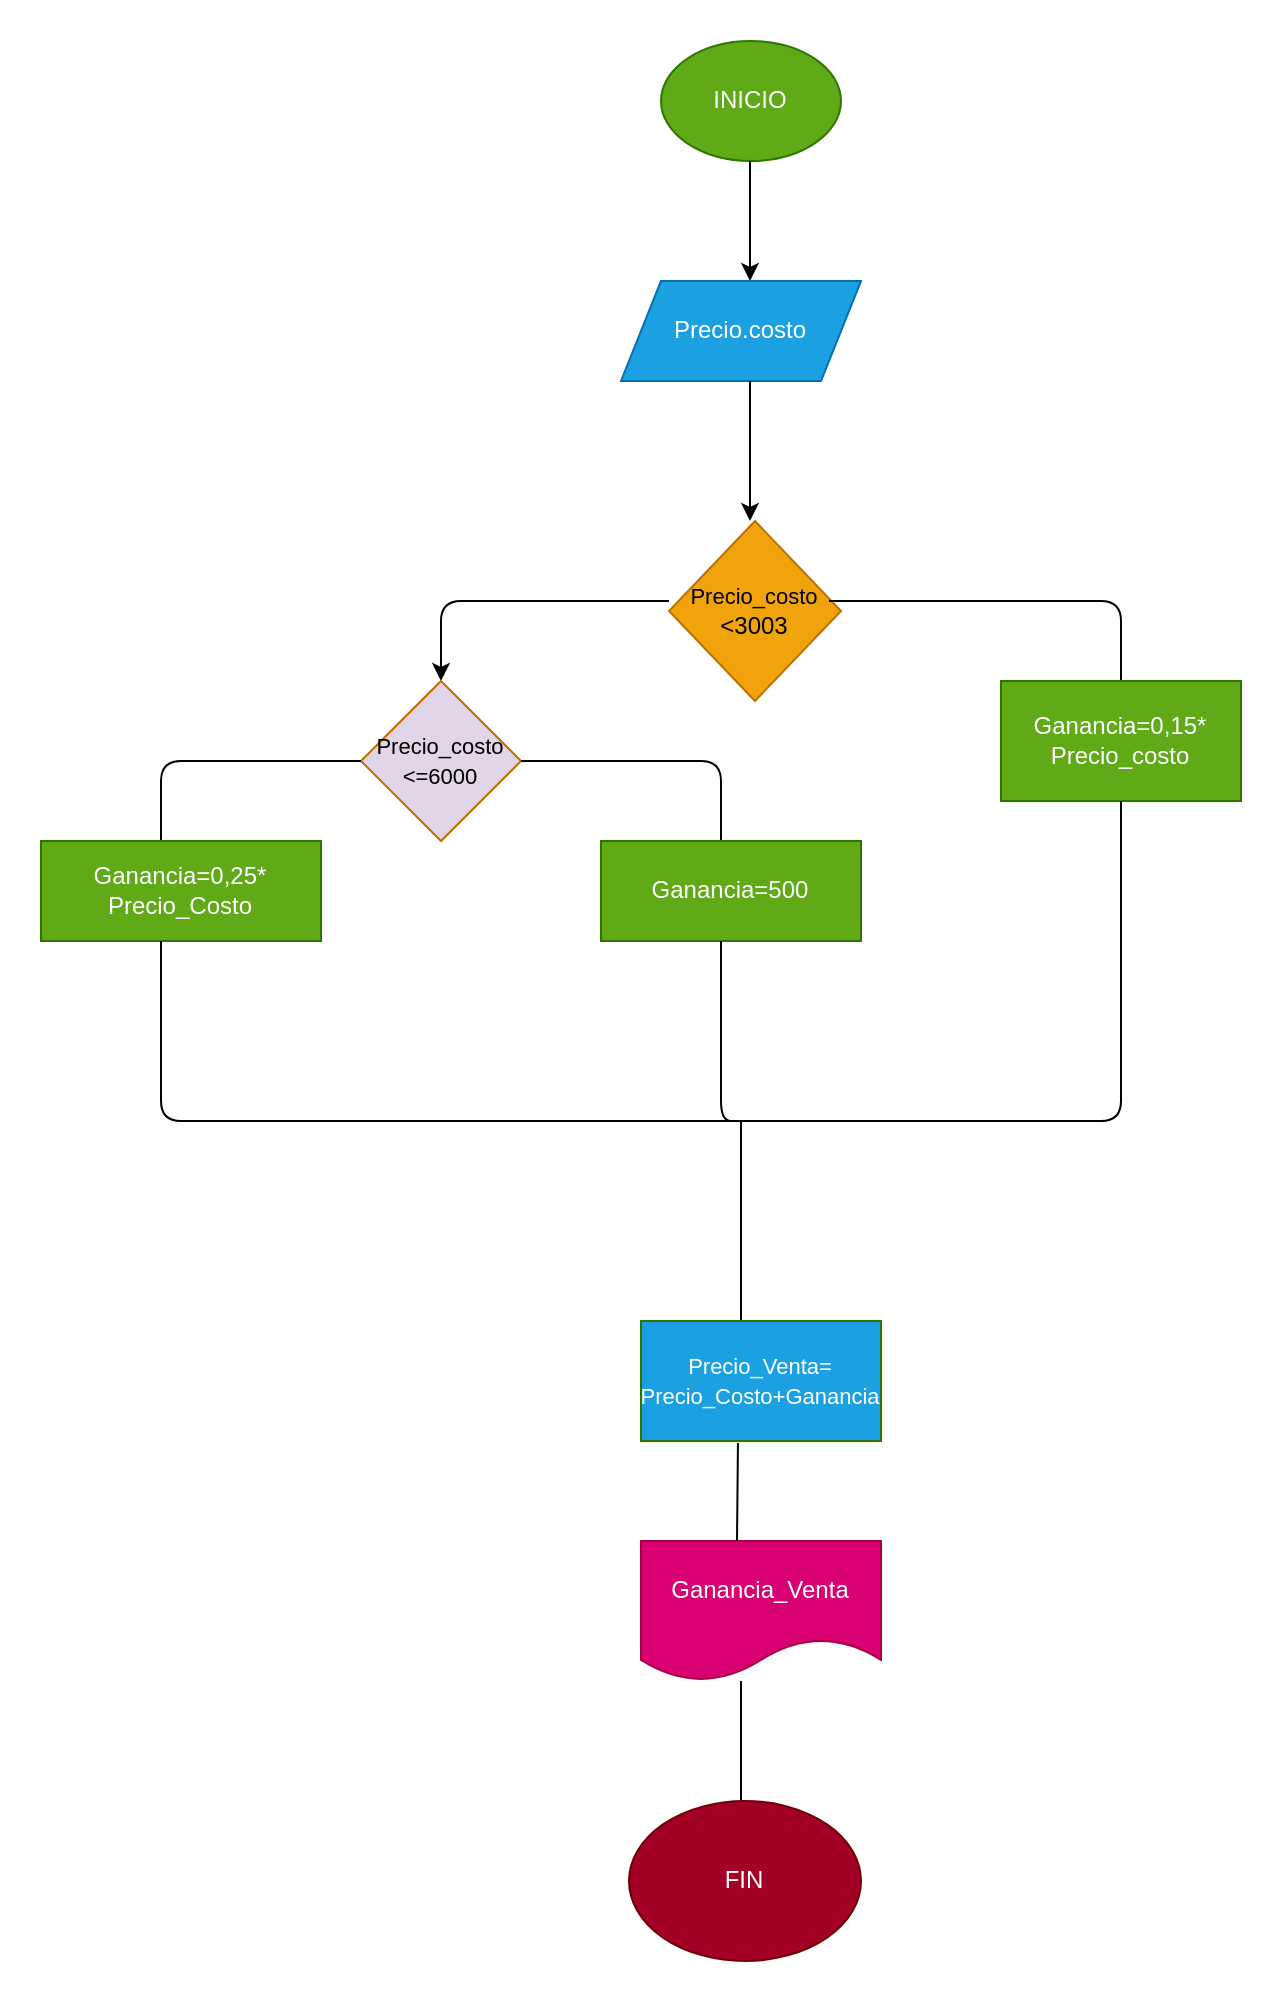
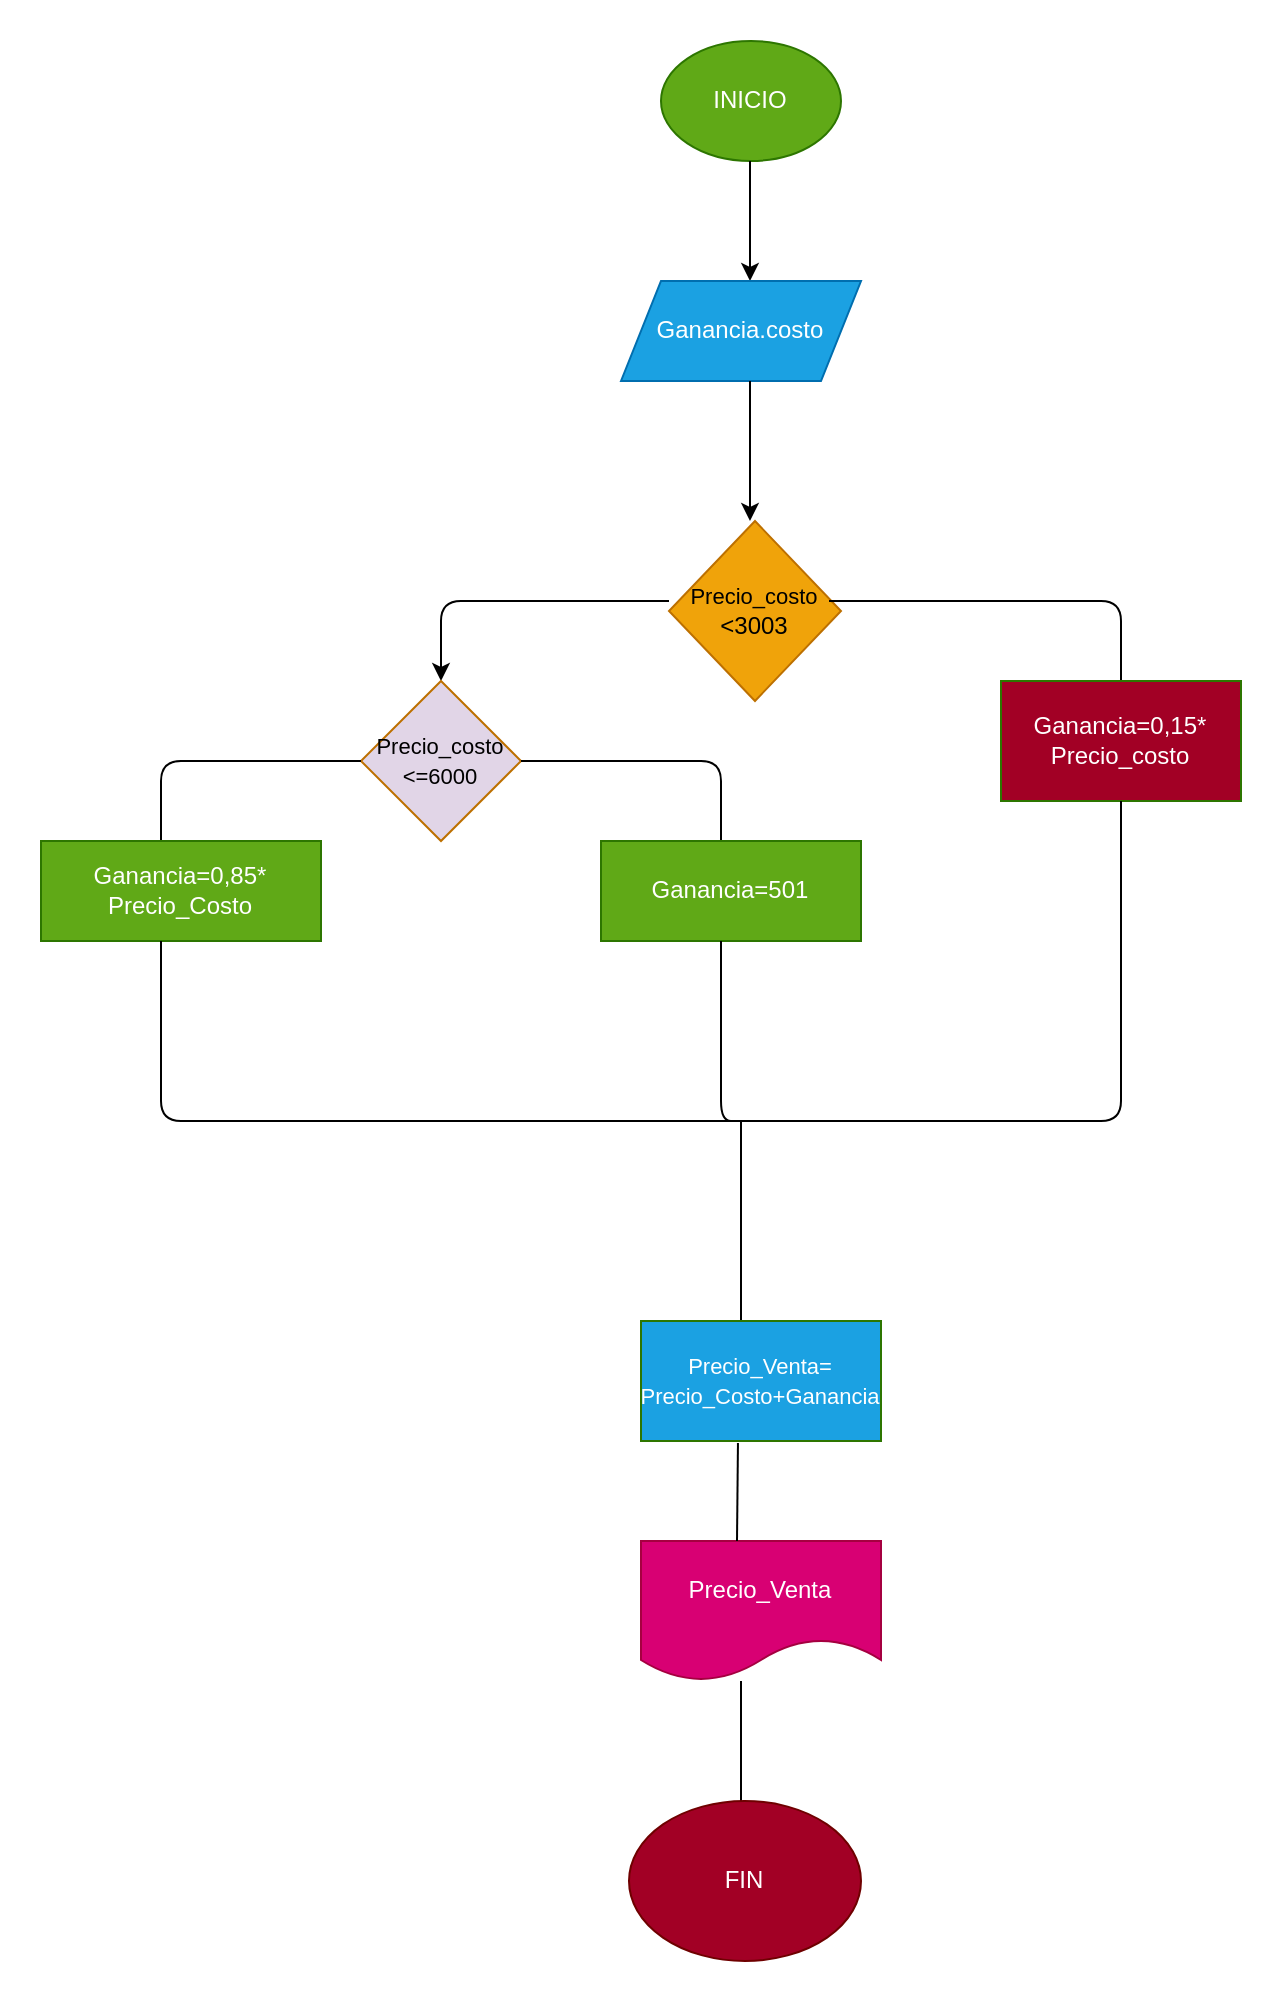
node "Precio.costo": label "Precio.costo" -> "Ganancia.costo"
node "Ganancia=0,15* Precio_costo": fillcolor #60a917 -> #a20025
node "Ganancia=0,25* Precio_Costo": label "Ganancia=0,25* Precio_Costo" -> "Ganancia=0,85* Precio_Costo"
node "Ganancia=500": label "Ganancia=500" -> "Ganancia=501"
node "Ganancia_Venta": label "Ganancia_Venta" -> "Precio_Venta"
